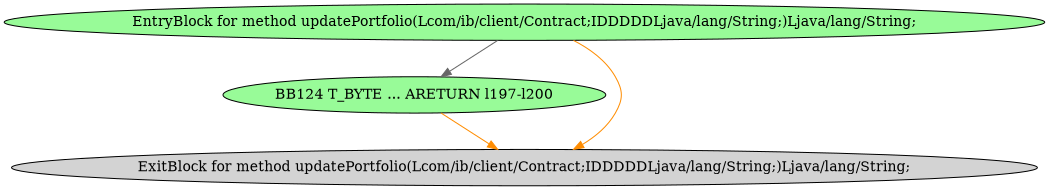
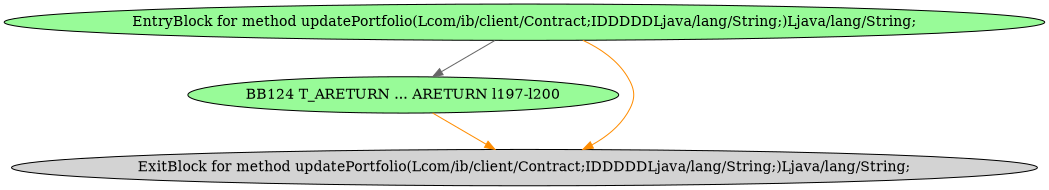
node "BB124 T_BYTE ... ARETURN l197-l200": label "BB124 T_BYTE ... ARETURN l197-l200" -> "BB124 T_ARETURN ... ARETURN l197-l200"
